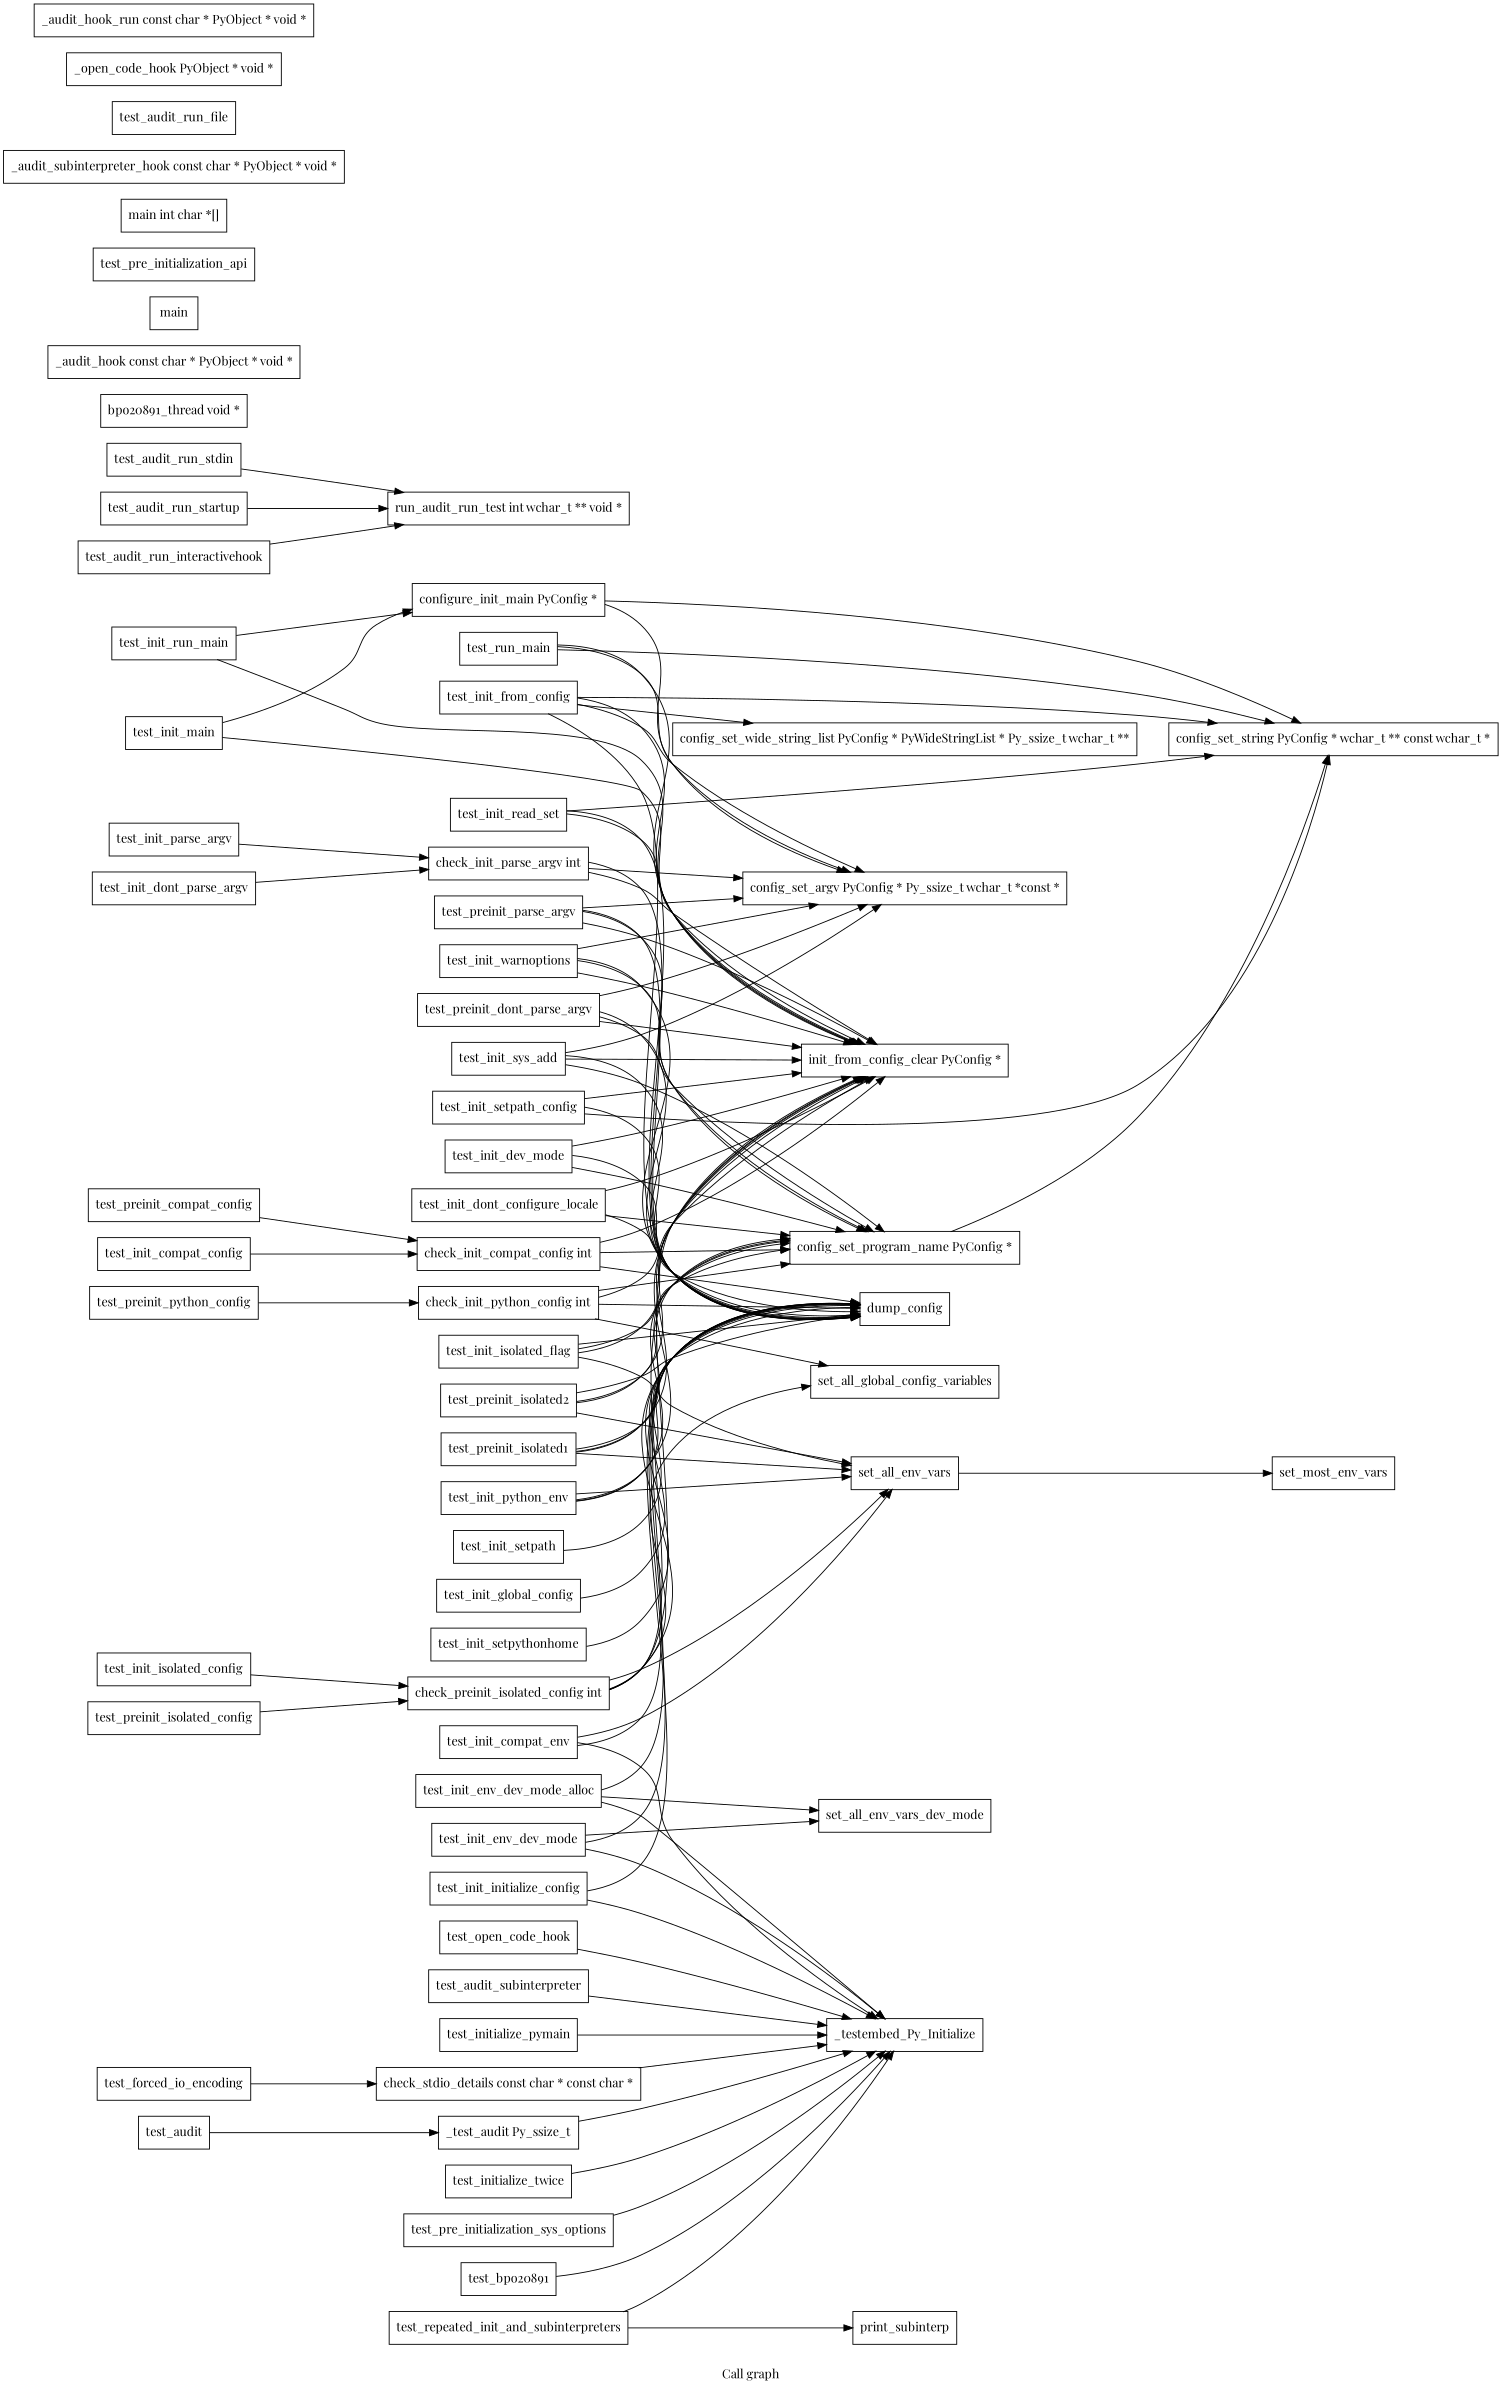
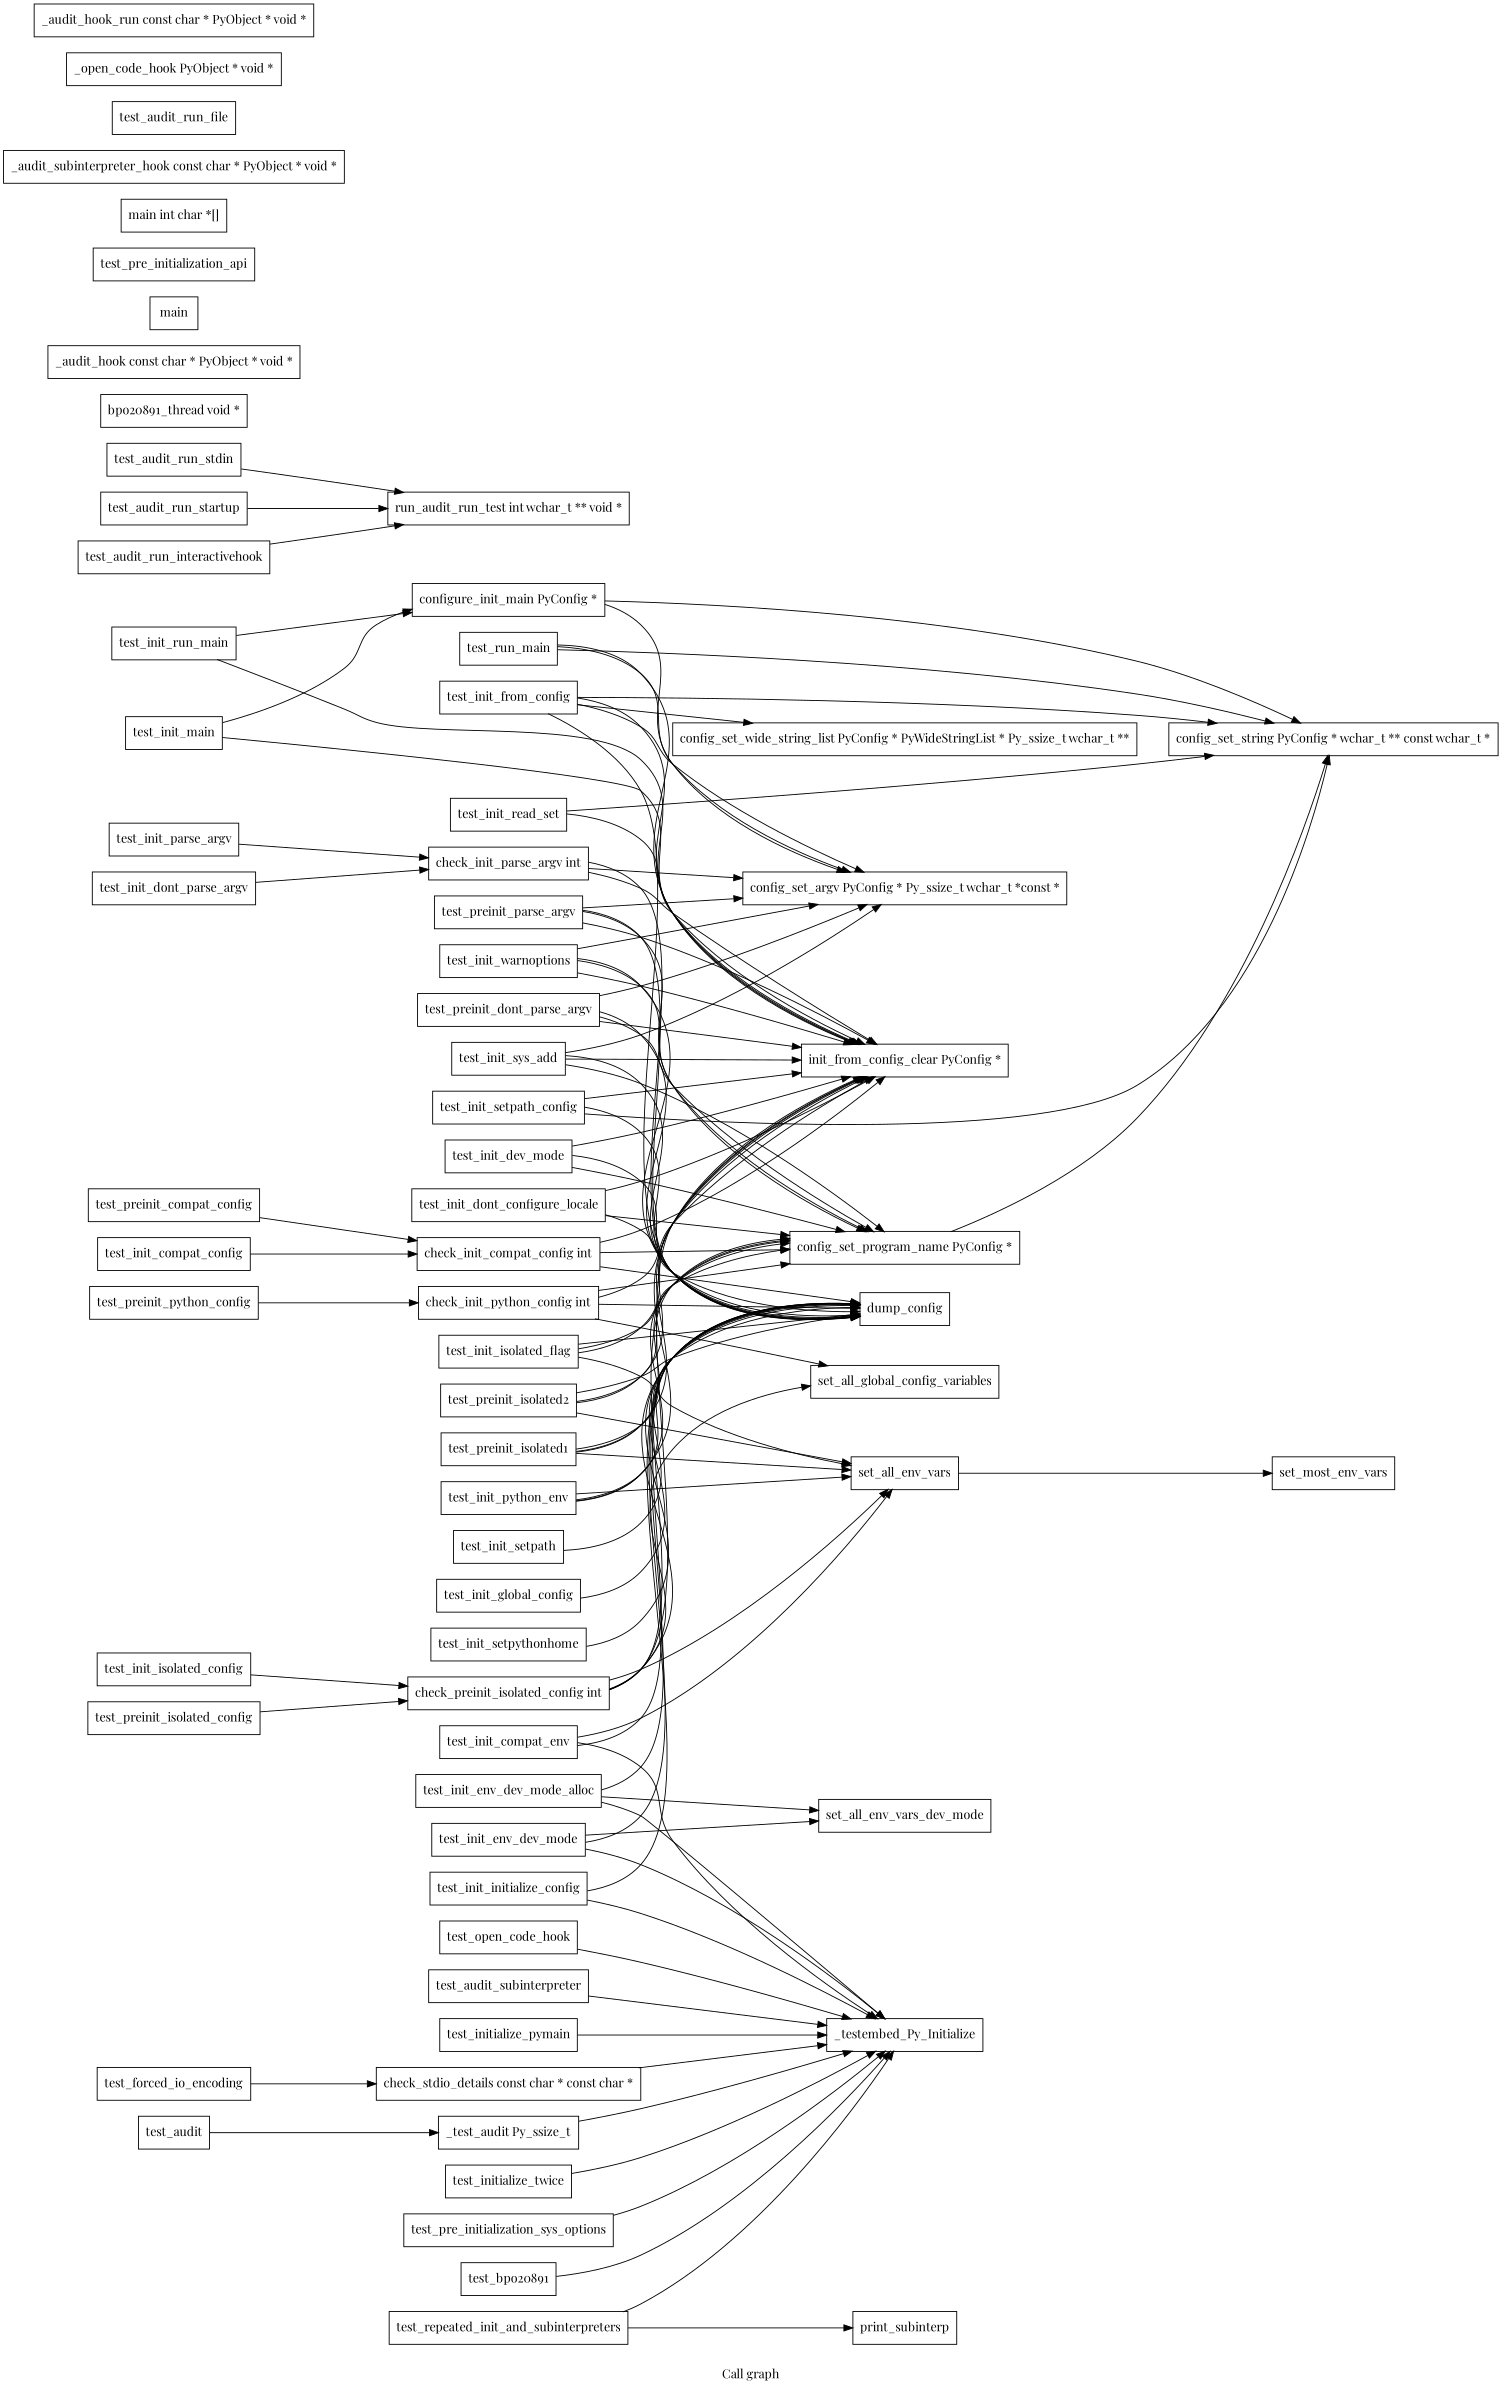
edge "test_init_read_set" -> "dump_config": removed
